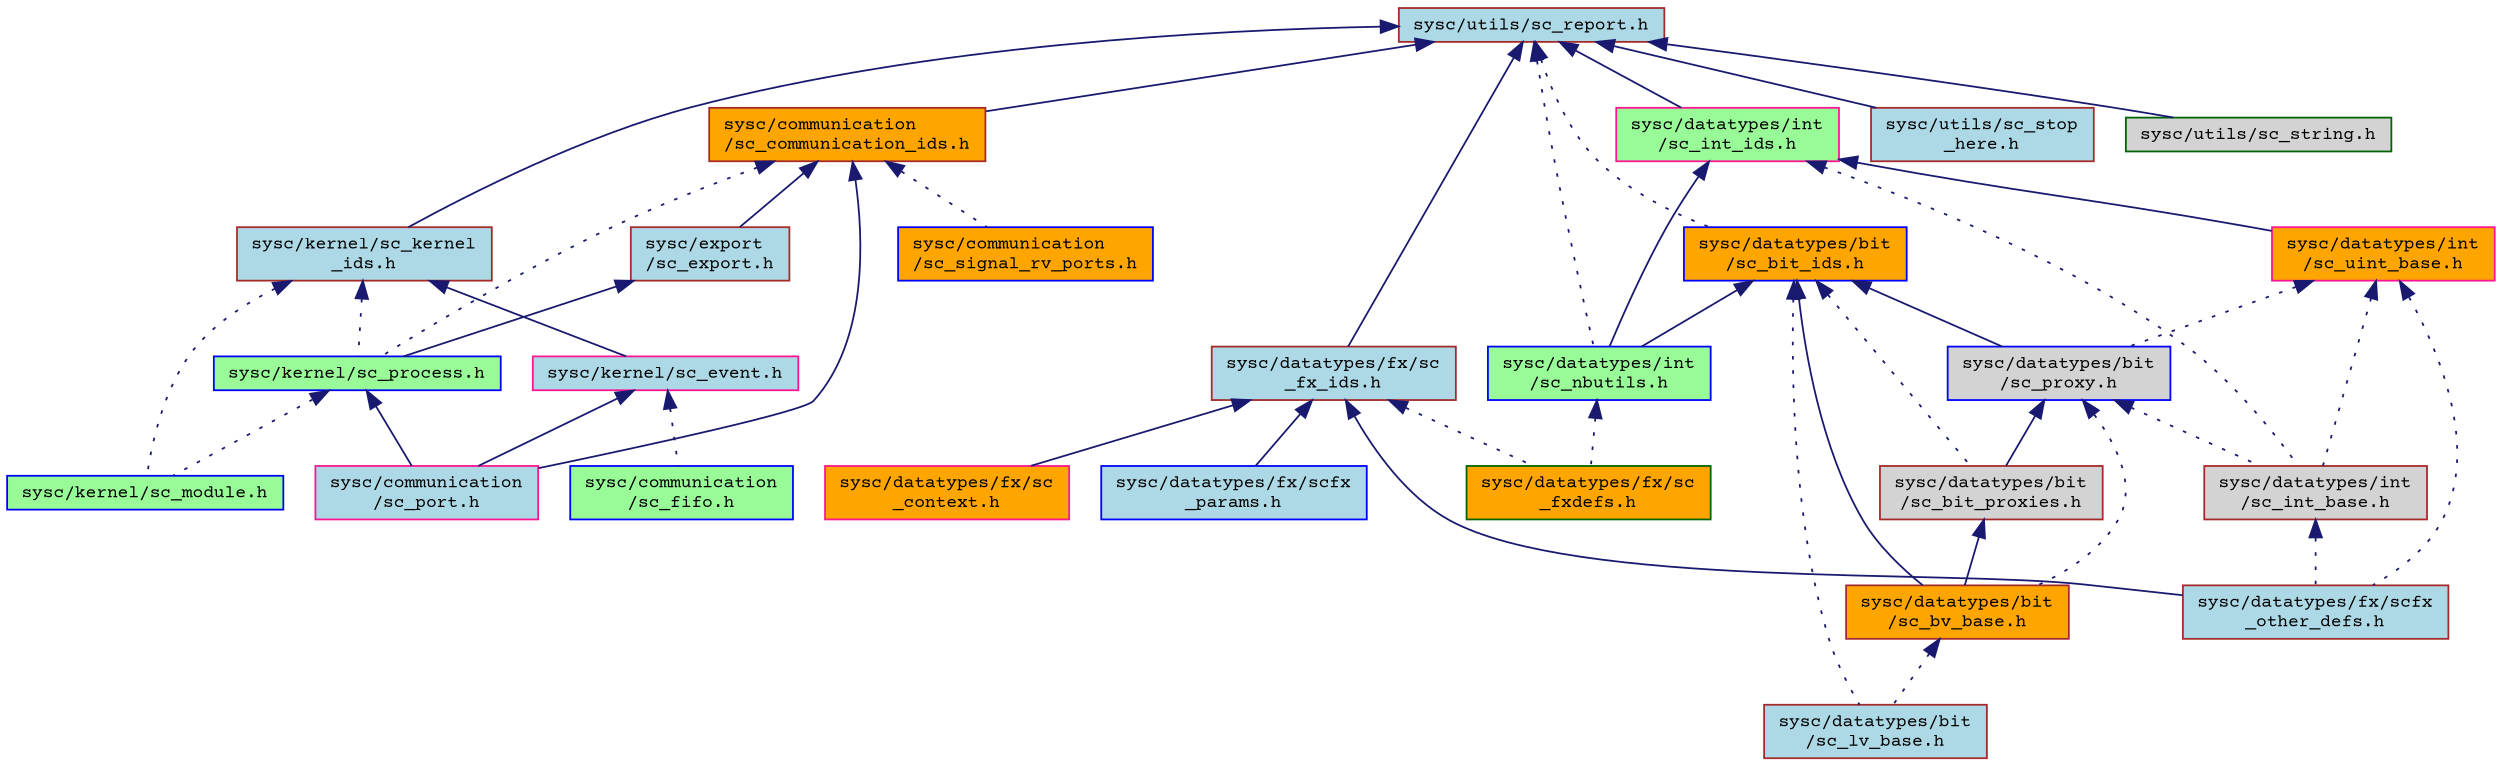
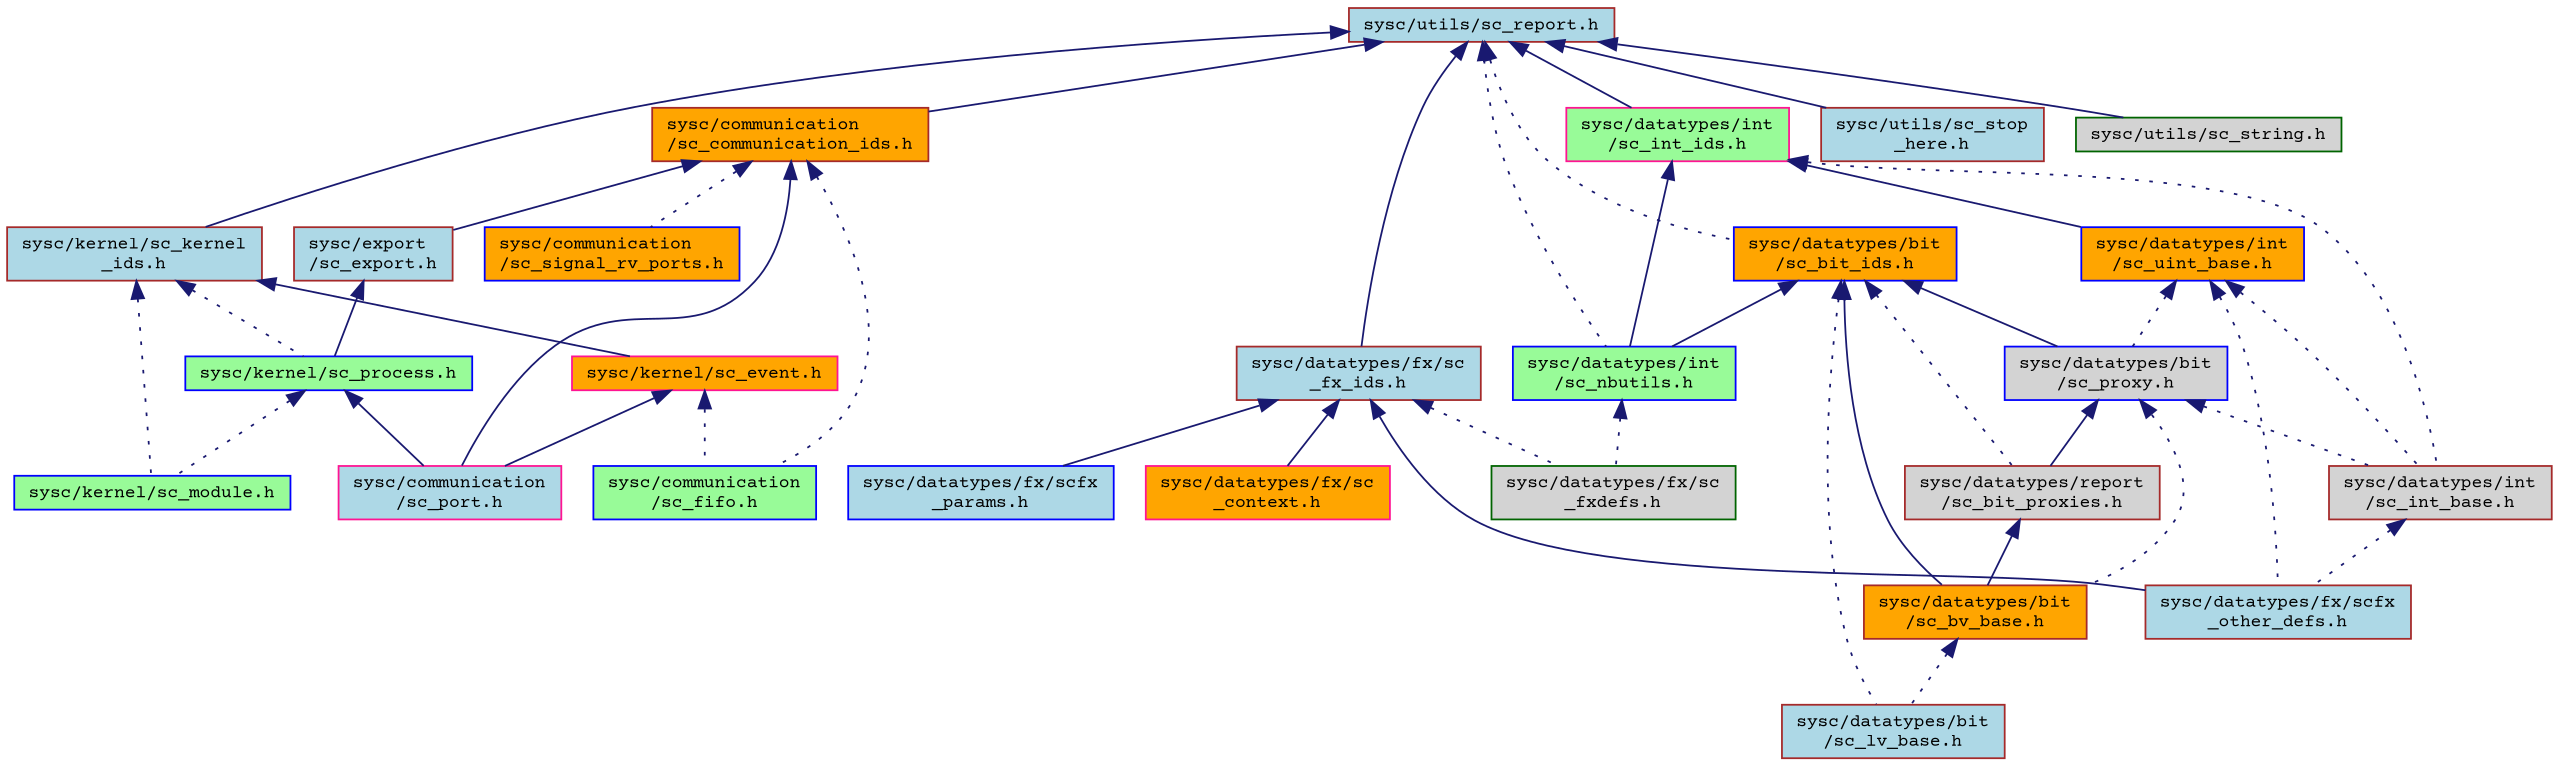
edge "sysc/kernel/sc_process.h" -> "sysc/communication /sc_communication_ids.h": now "sysc/communication /sc_fifo.h" -> "sysc/communication /sc_communication_ids.h"
node "sysc/datatypes/int /sc_uint_base.h": color deeppink -> blue
node "sysc/kernel/sc_event.h": fillcolor lightblue -> orange
node "sysc/datatypes/fx/sc _fxdefs.h": fillcolor orange -> lightgrey
node "sysc/datatypes/bit /sc_bit_proxies.h": label "sysc/datatypes/bit /sc_bit_proxies.h" -> "sysc/datatypes/report /sc_bit_proxies.h"
